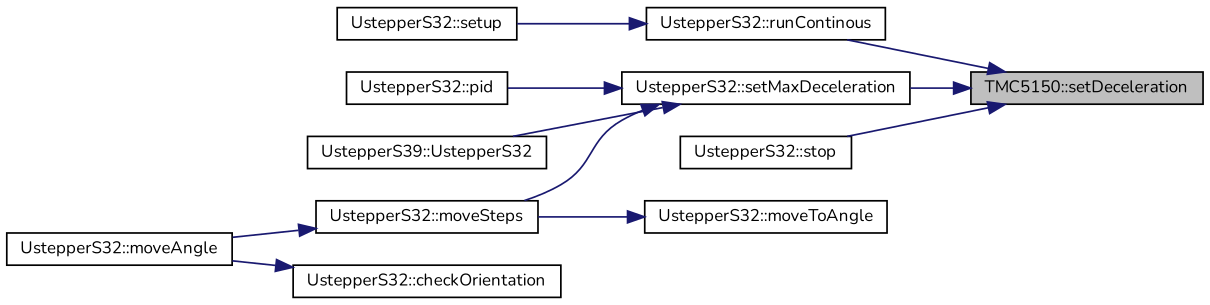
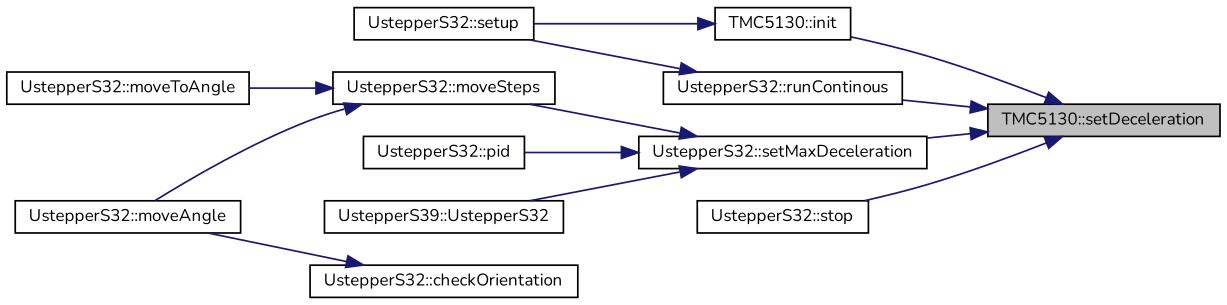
node "TMC5130::init": added
node "TMC5150::setDeceleration": label "TMC5150::setDeceleration" -> "TMC5130::setDeceleration"
edge "UstepperS32::moveSteps" -> "UstepperS32::moveToAngle": reversed
